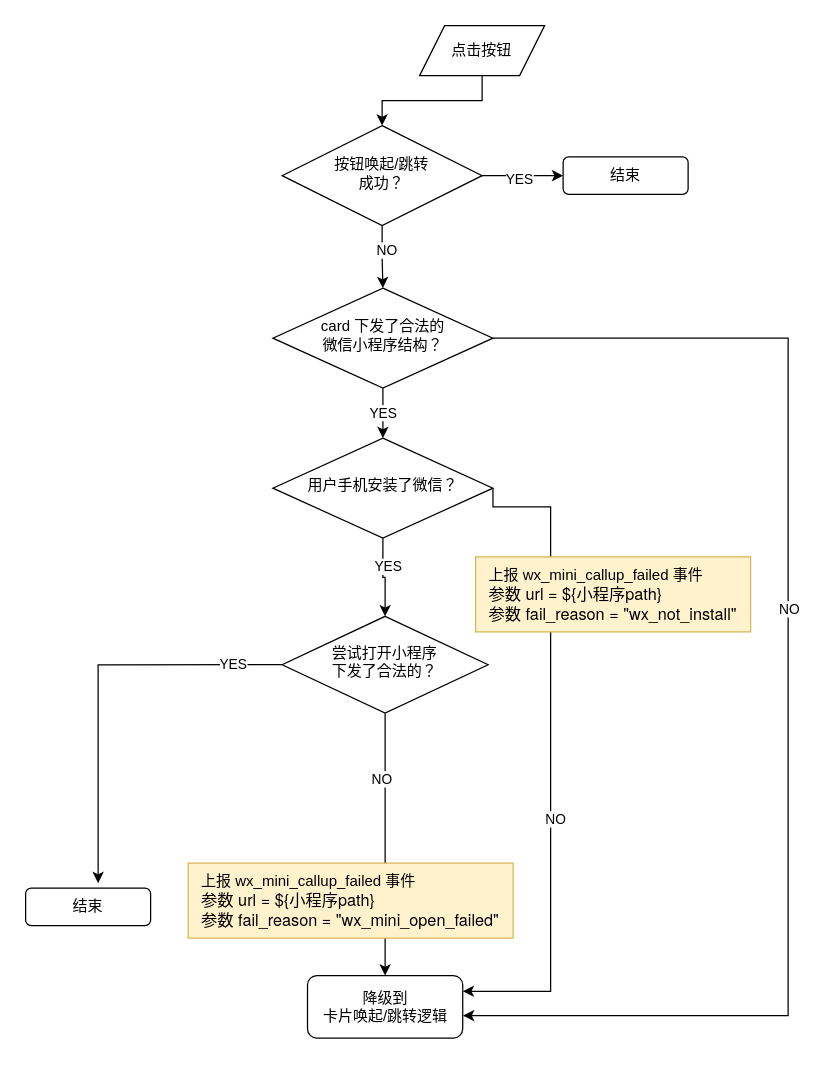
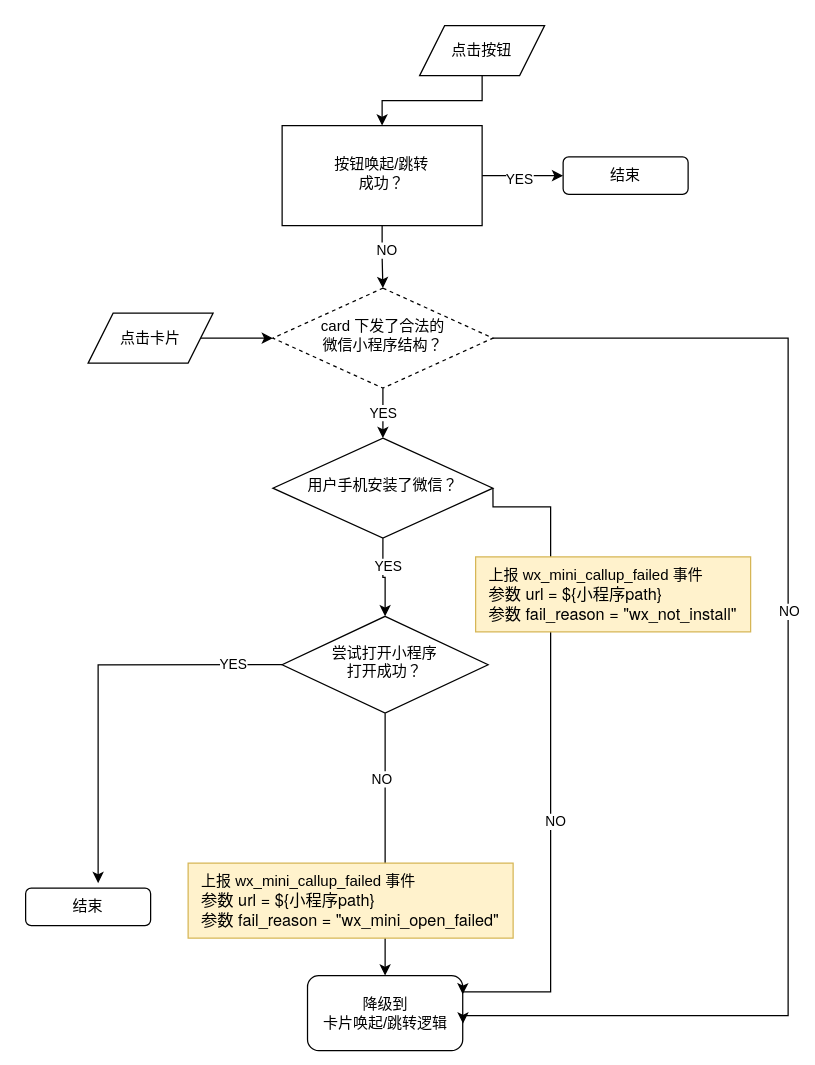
node "按钮唤起/跳转 成功？": shape diamond -> rectangle
node "点击卡片": added
edge "点击卡片" -> "card 下发了合法的 微信小程序结构？": added
node "card 下发了合法的 微信小程序结构？": style solid -> dashed
node "尝试打开小程序 下发了合法的？": label "尝试打开小程序 下发了合法的？" -> "尝试打开小程序 打开成功？"
node "降级到 卡片唤起/跳转逻辑": size 155x63 -> 155x75
